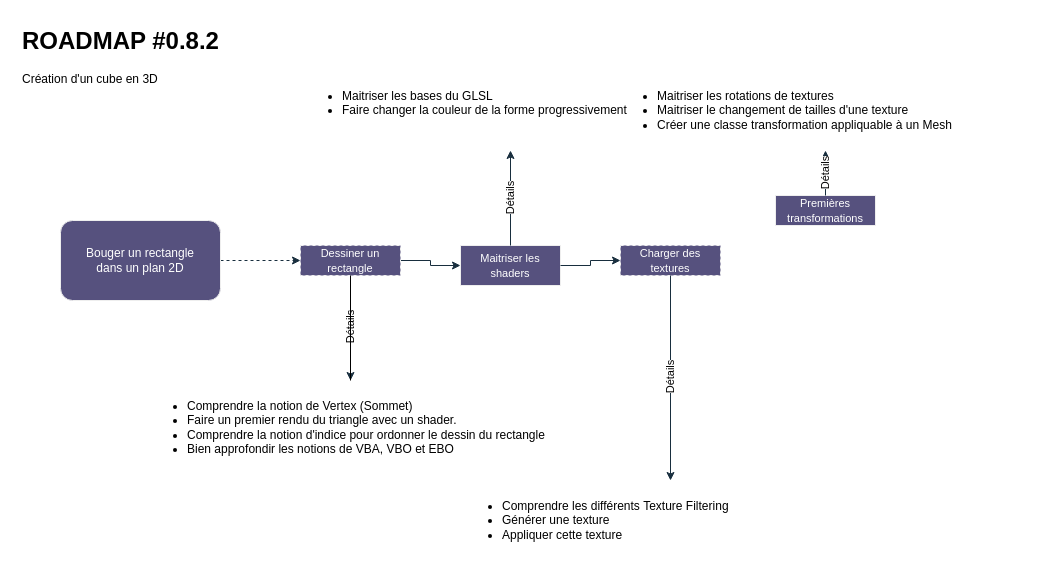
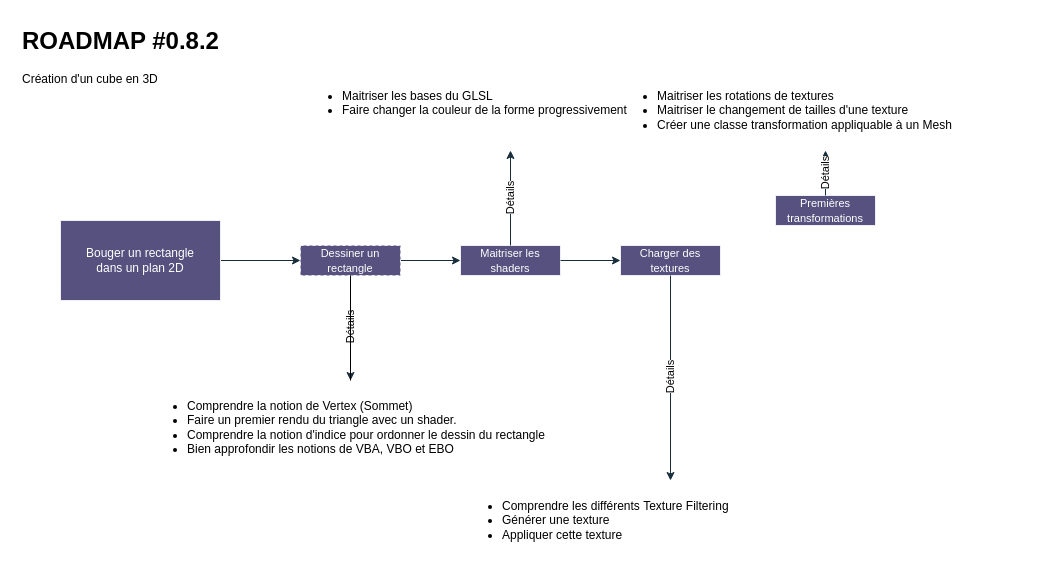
node "Bouger un rectangle dans un plan 2D": shape rounded rectangle -> rectangle
edge "Bouger un rectangle dans un plan 2D" -> "Dessiner un rectangle": style dashed -> solid
node "Charger des textures": style dashed -> solid
node "Maitriser les shaders": size 100x40 -> 100x30
